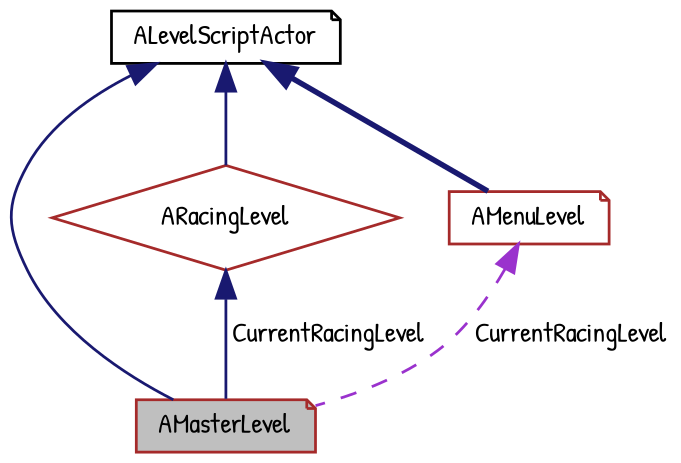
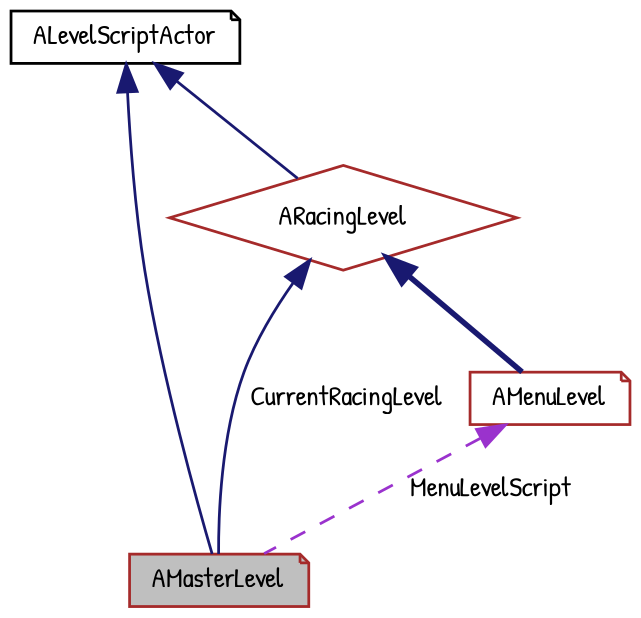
edge "AMenuLevel" -> "ALevelScriptActor": now "AMenuLevel" -> "ARacingLevel"
edge "AMasterLevel" -> "AMenuLevel": label " CurrentRacingLevel" -> " MenuLevelScript"
